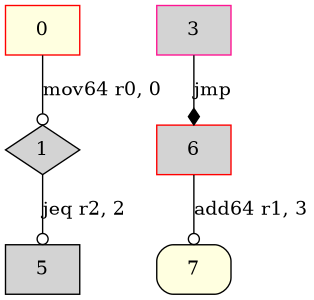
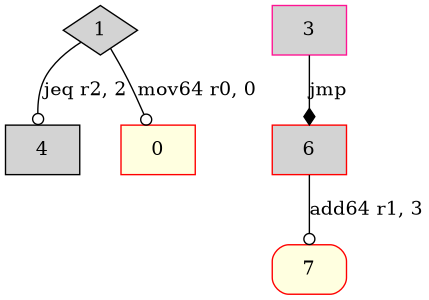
edge "0" -> "1": reversed
node "5": label "5" -> "4"
node "7": color black -> red
